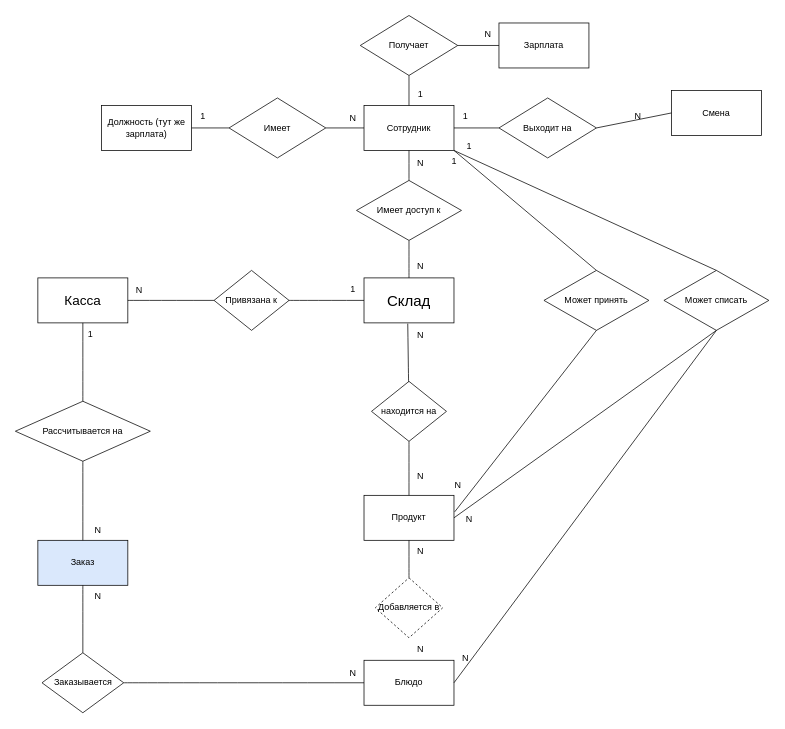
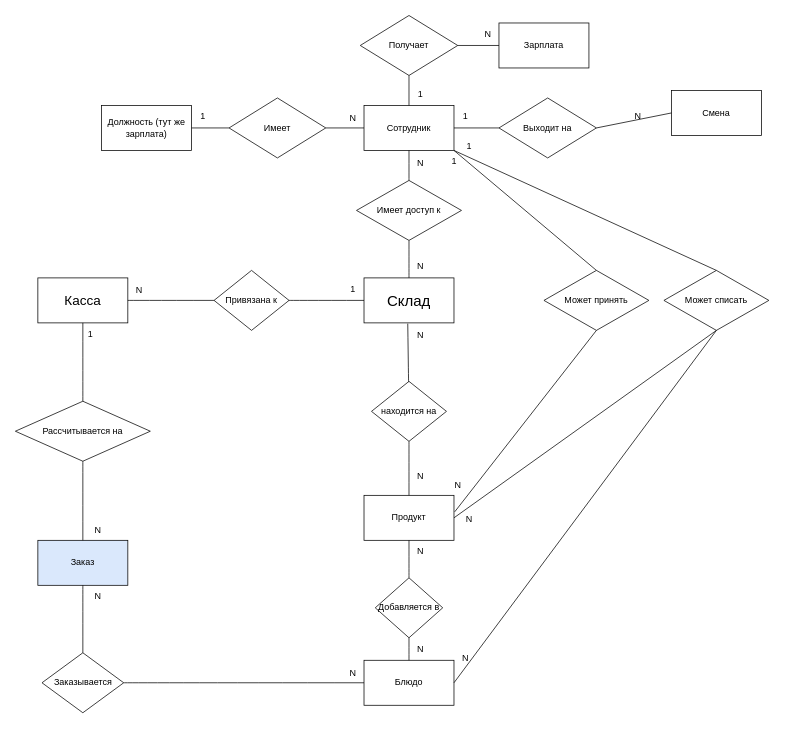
node "Добавляется в": style dashed -> solid
edge "Добавляется в" -- "Блюдо": added
